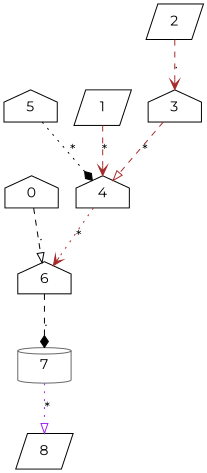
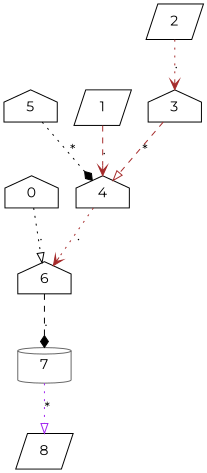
edge "2" -> "3": style dashed -> dotted
edge "1" -> "4": label "*" -> "."
edge "0" -> "6": style dashed -> dotted
edge "4" -> "6": label "*" -> "."
